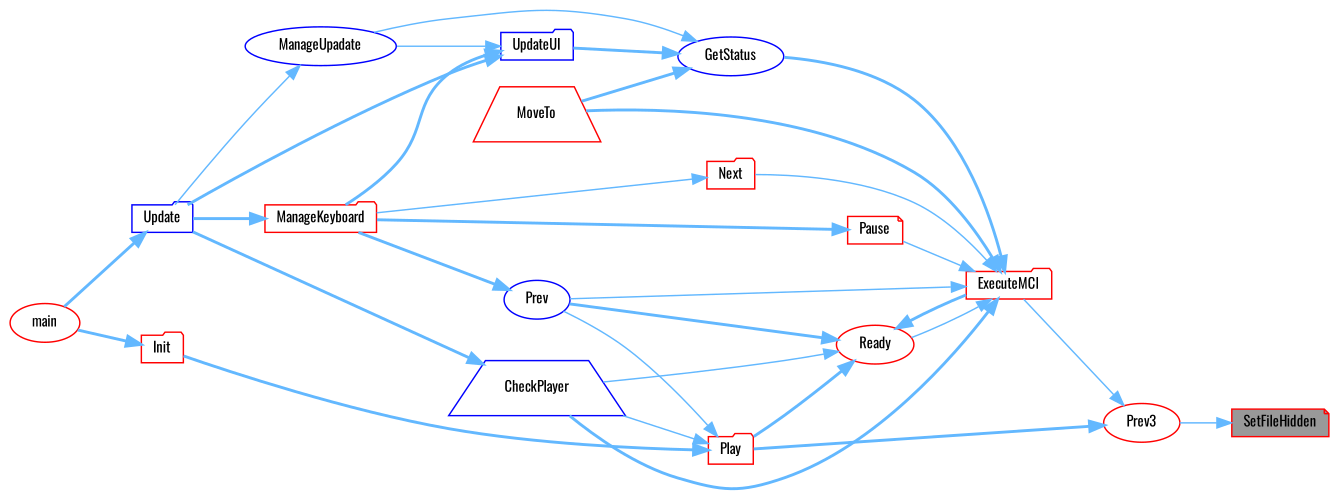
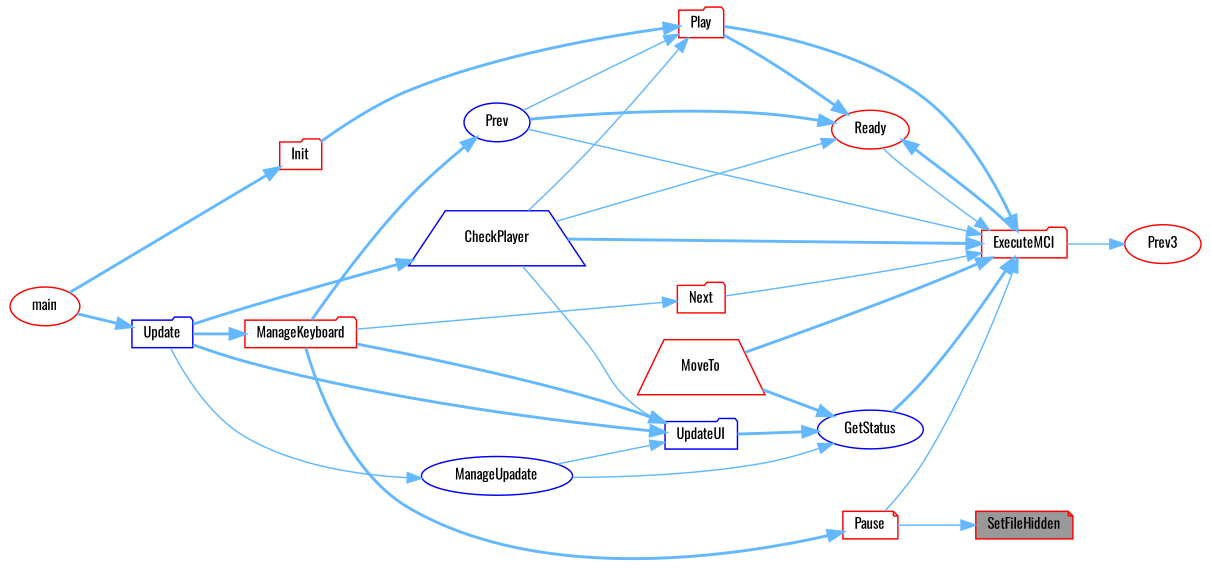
edge "CheckPlayer" -> "UpdateUI": added
edge "Prev3" -> "SetFileHidden": now "Pause" -> "SetFileHidden"
edge "Play" -> "Prev3": now "Play" -> "ExecuteMCI"
